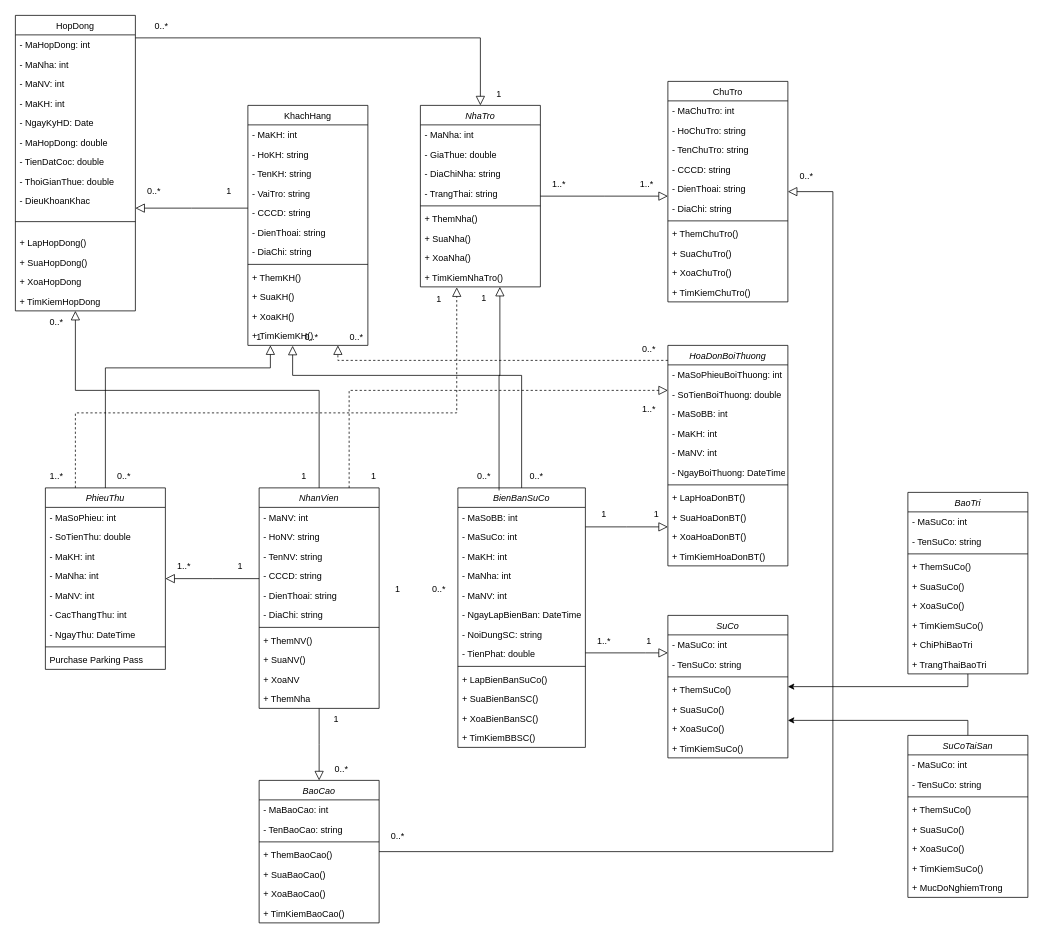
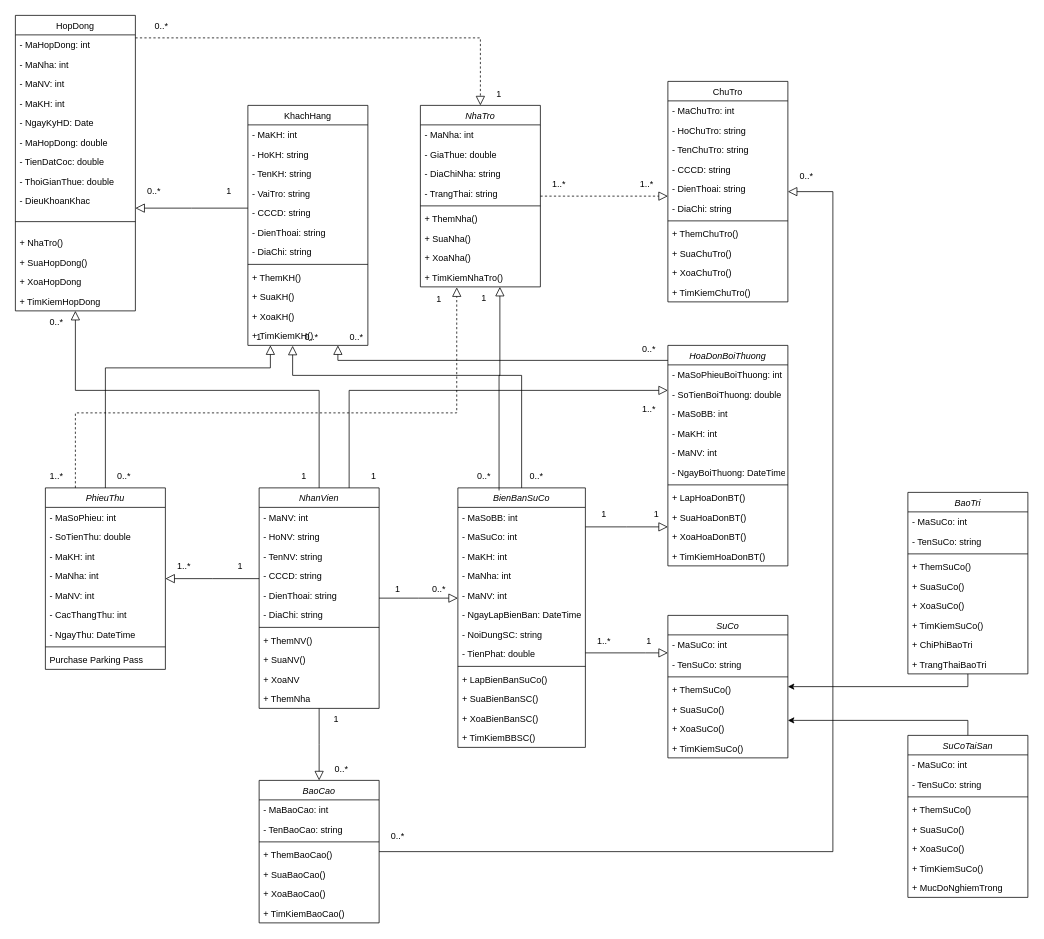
edge "HopDong" -> "NhaTro": style solid -> dashed
edge "NhaTro" -> "ChuTro": style solid -> dashed
node "+ LapHopDong()": label "+ LapHopDong()" -> "+ NhaTro()"
edge "HoaDonBoiThuong" -> "KhachHang": style dashed -> solid
edge "NhanVien" -> "HoaDonBoiThuong": style dashed -> solid
edge "NhanVien" -> "BienBanSuCo": added
